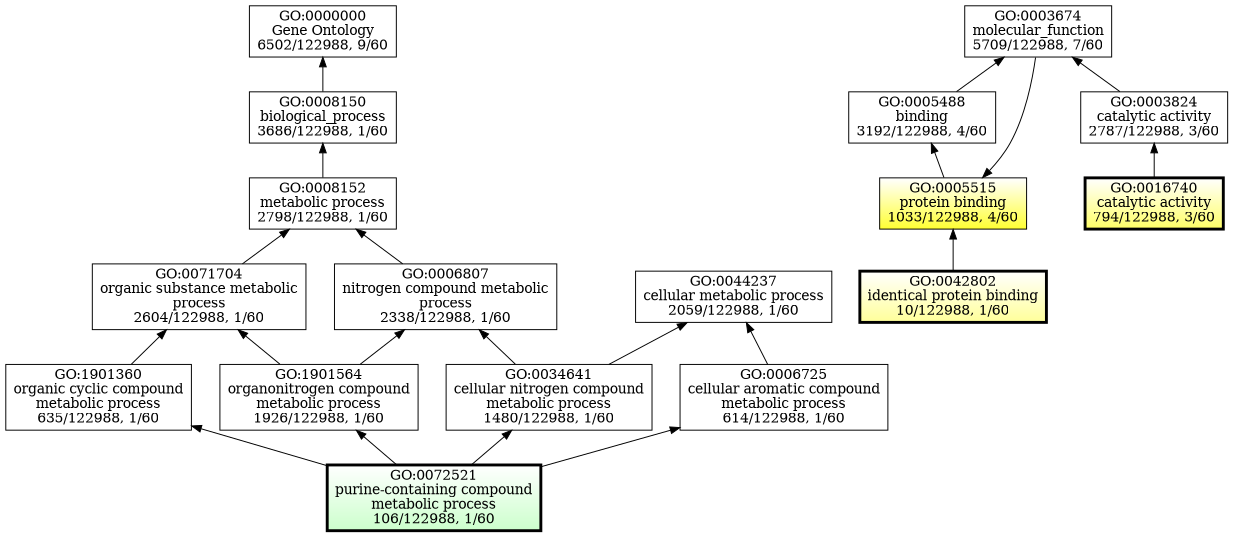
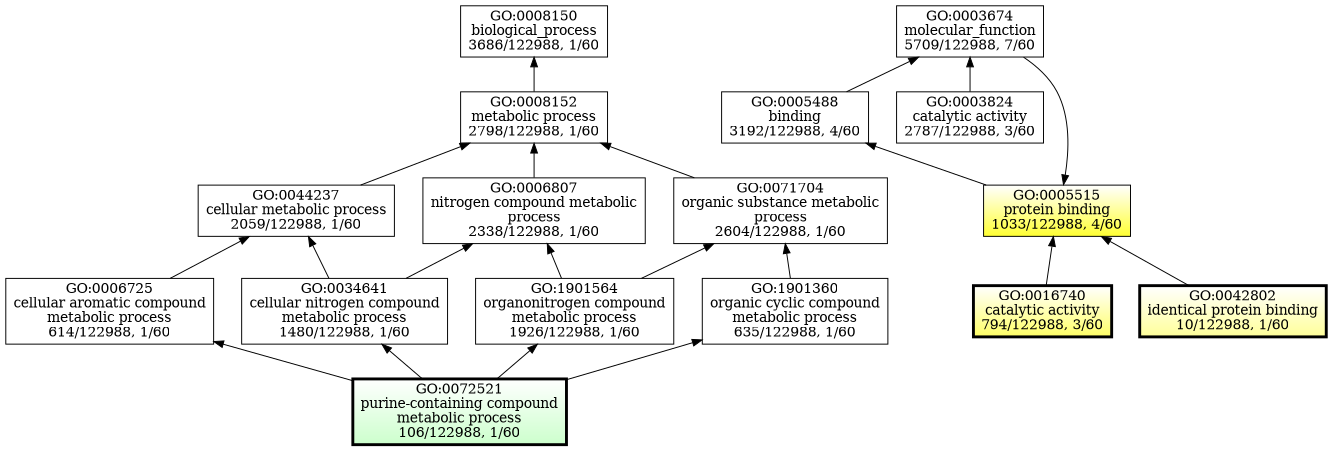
node "GO:0000000 Gene Ontology 6502/122988, 9/60": removed
edge "GO:0016740 catalytic activity 794/122988, 3/60" -> "GO:0003824 catalytic activity 2787/122988, 3/60": now "GO:0016740 catalytic activity 794/122988, 3/60" -> "GO:0005515 protein binding 1033/122988, 4/60"
edge "GO:0044237 cellular metabolic process 2059/122988, 1/60" -> "GO:0008152 metabolic process 2798/122988, 1/60": added
